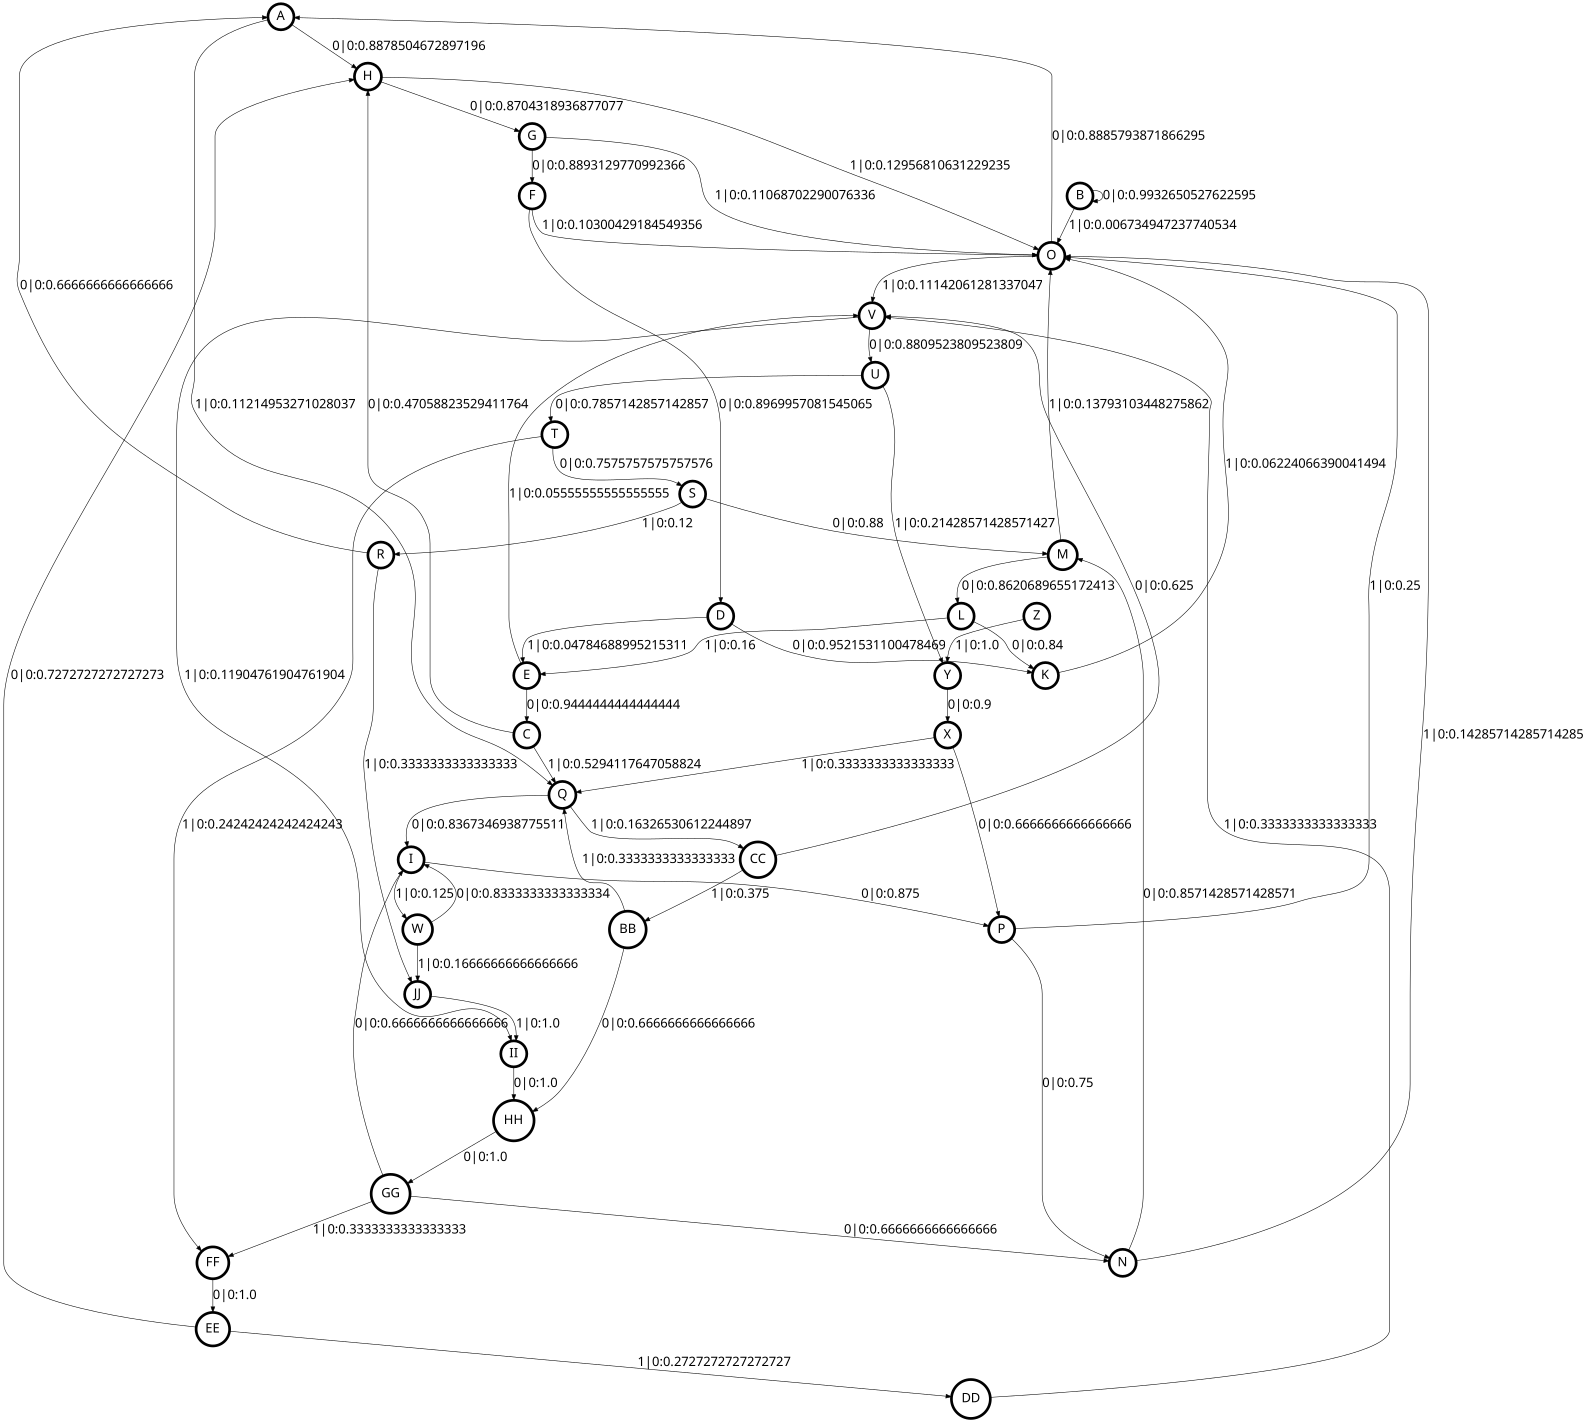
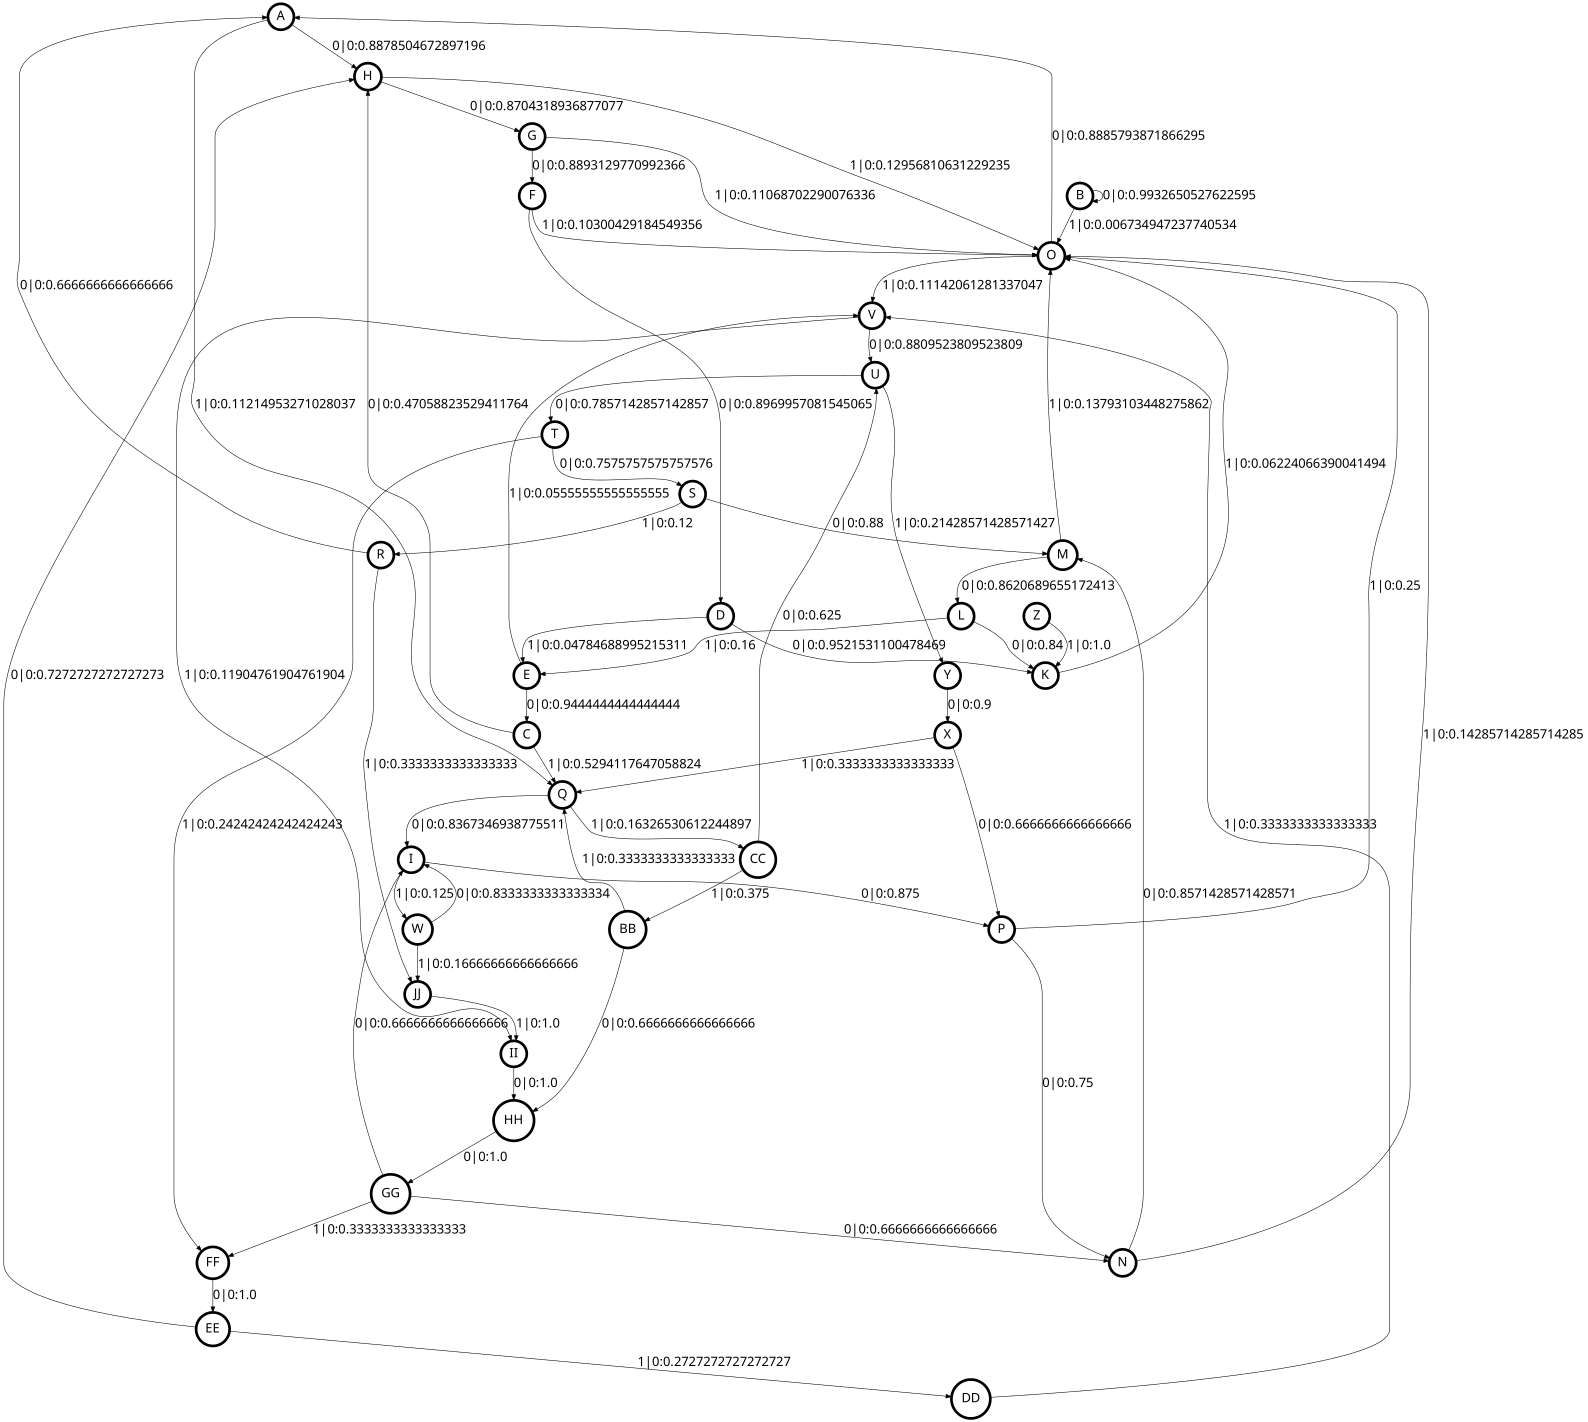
edge "Z" -> "Y": now "Z" -> "K"
edge "CC" -> "V": now "CC" -> "U"
